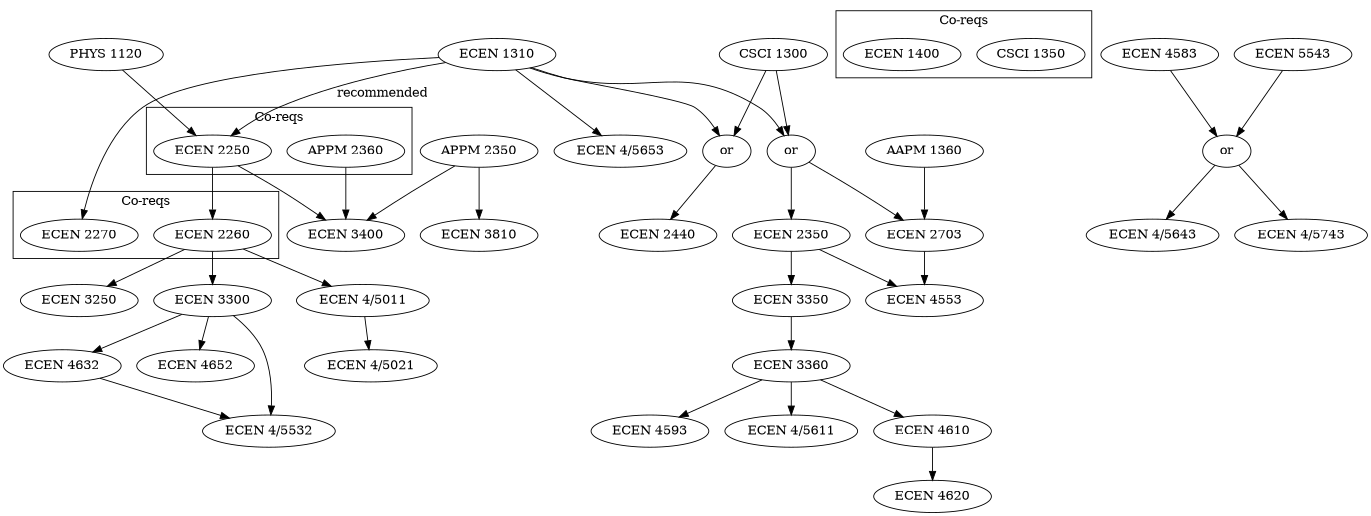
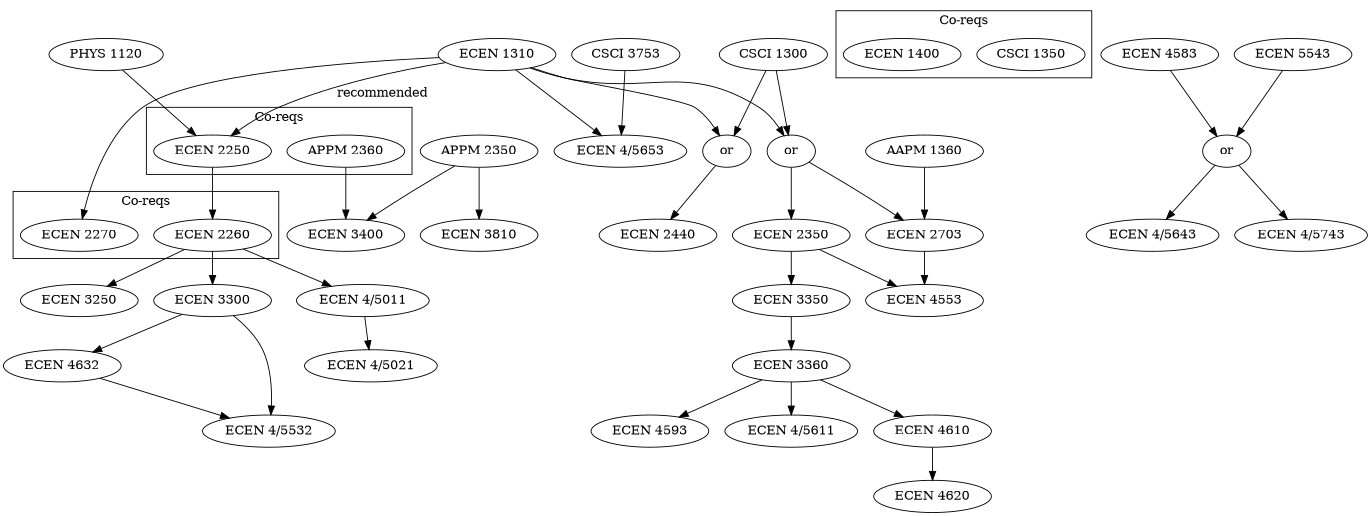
node "CSCI 3753": added
edge "ECEN 2250" -> "ECEN 3400": removed
node "ECEN 4652": removed
